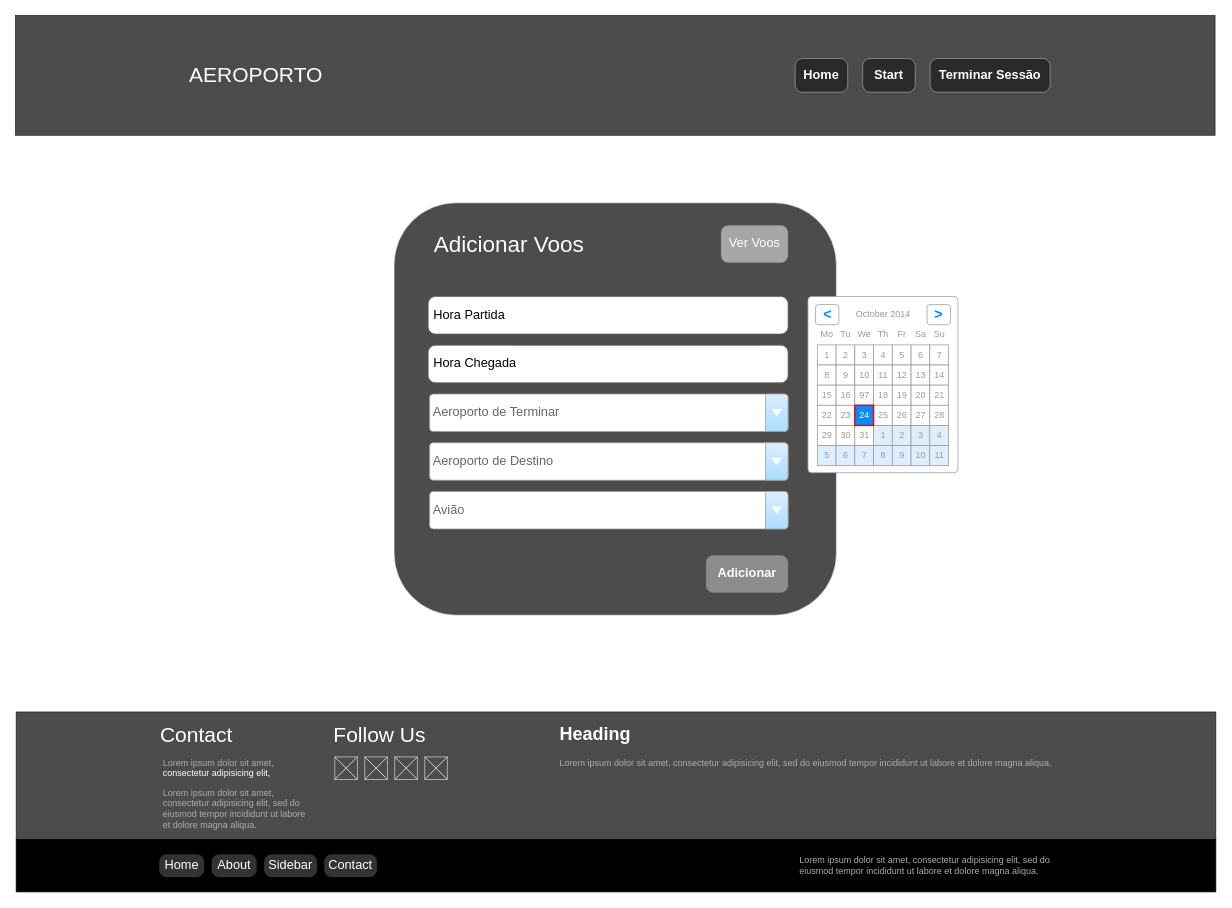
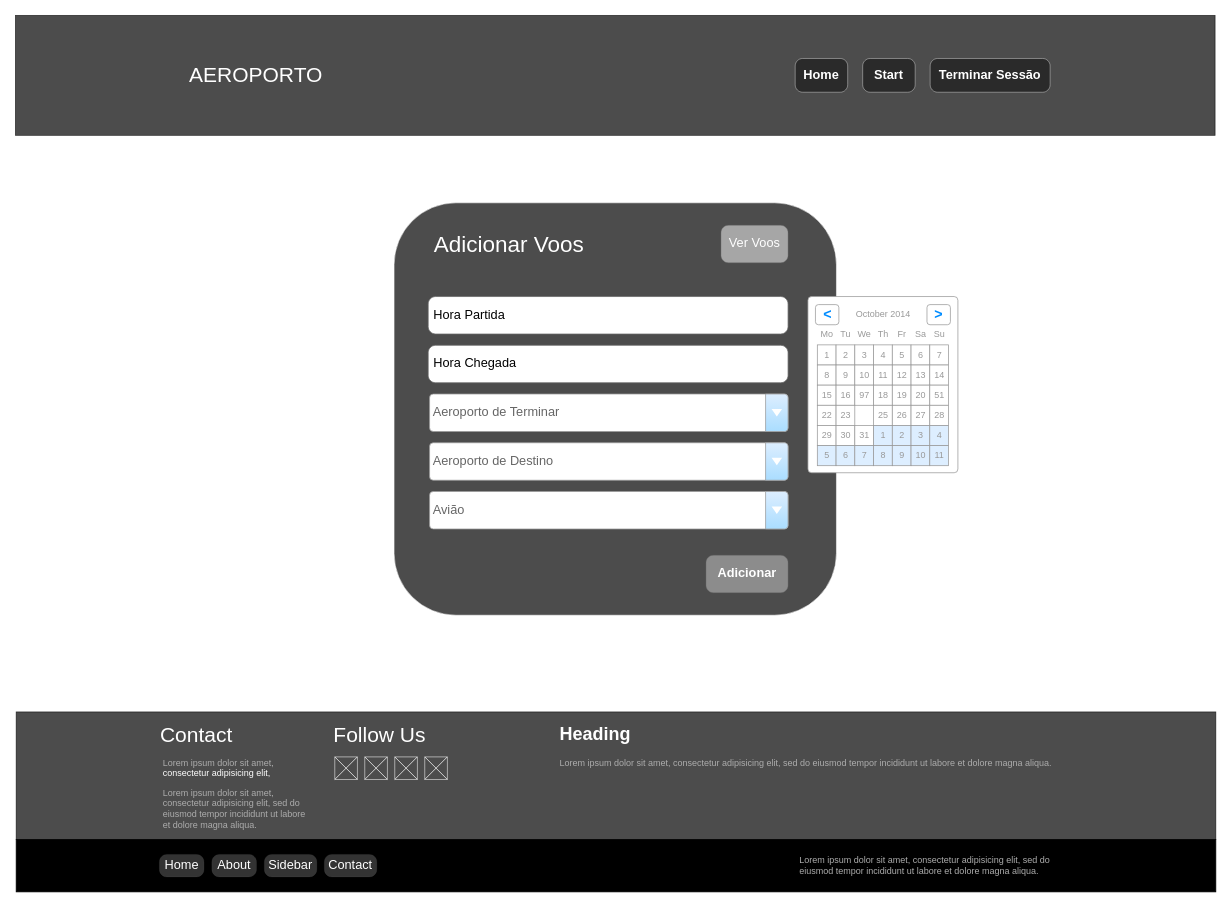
node "21": label "21" -> "51"
node "24": removed
